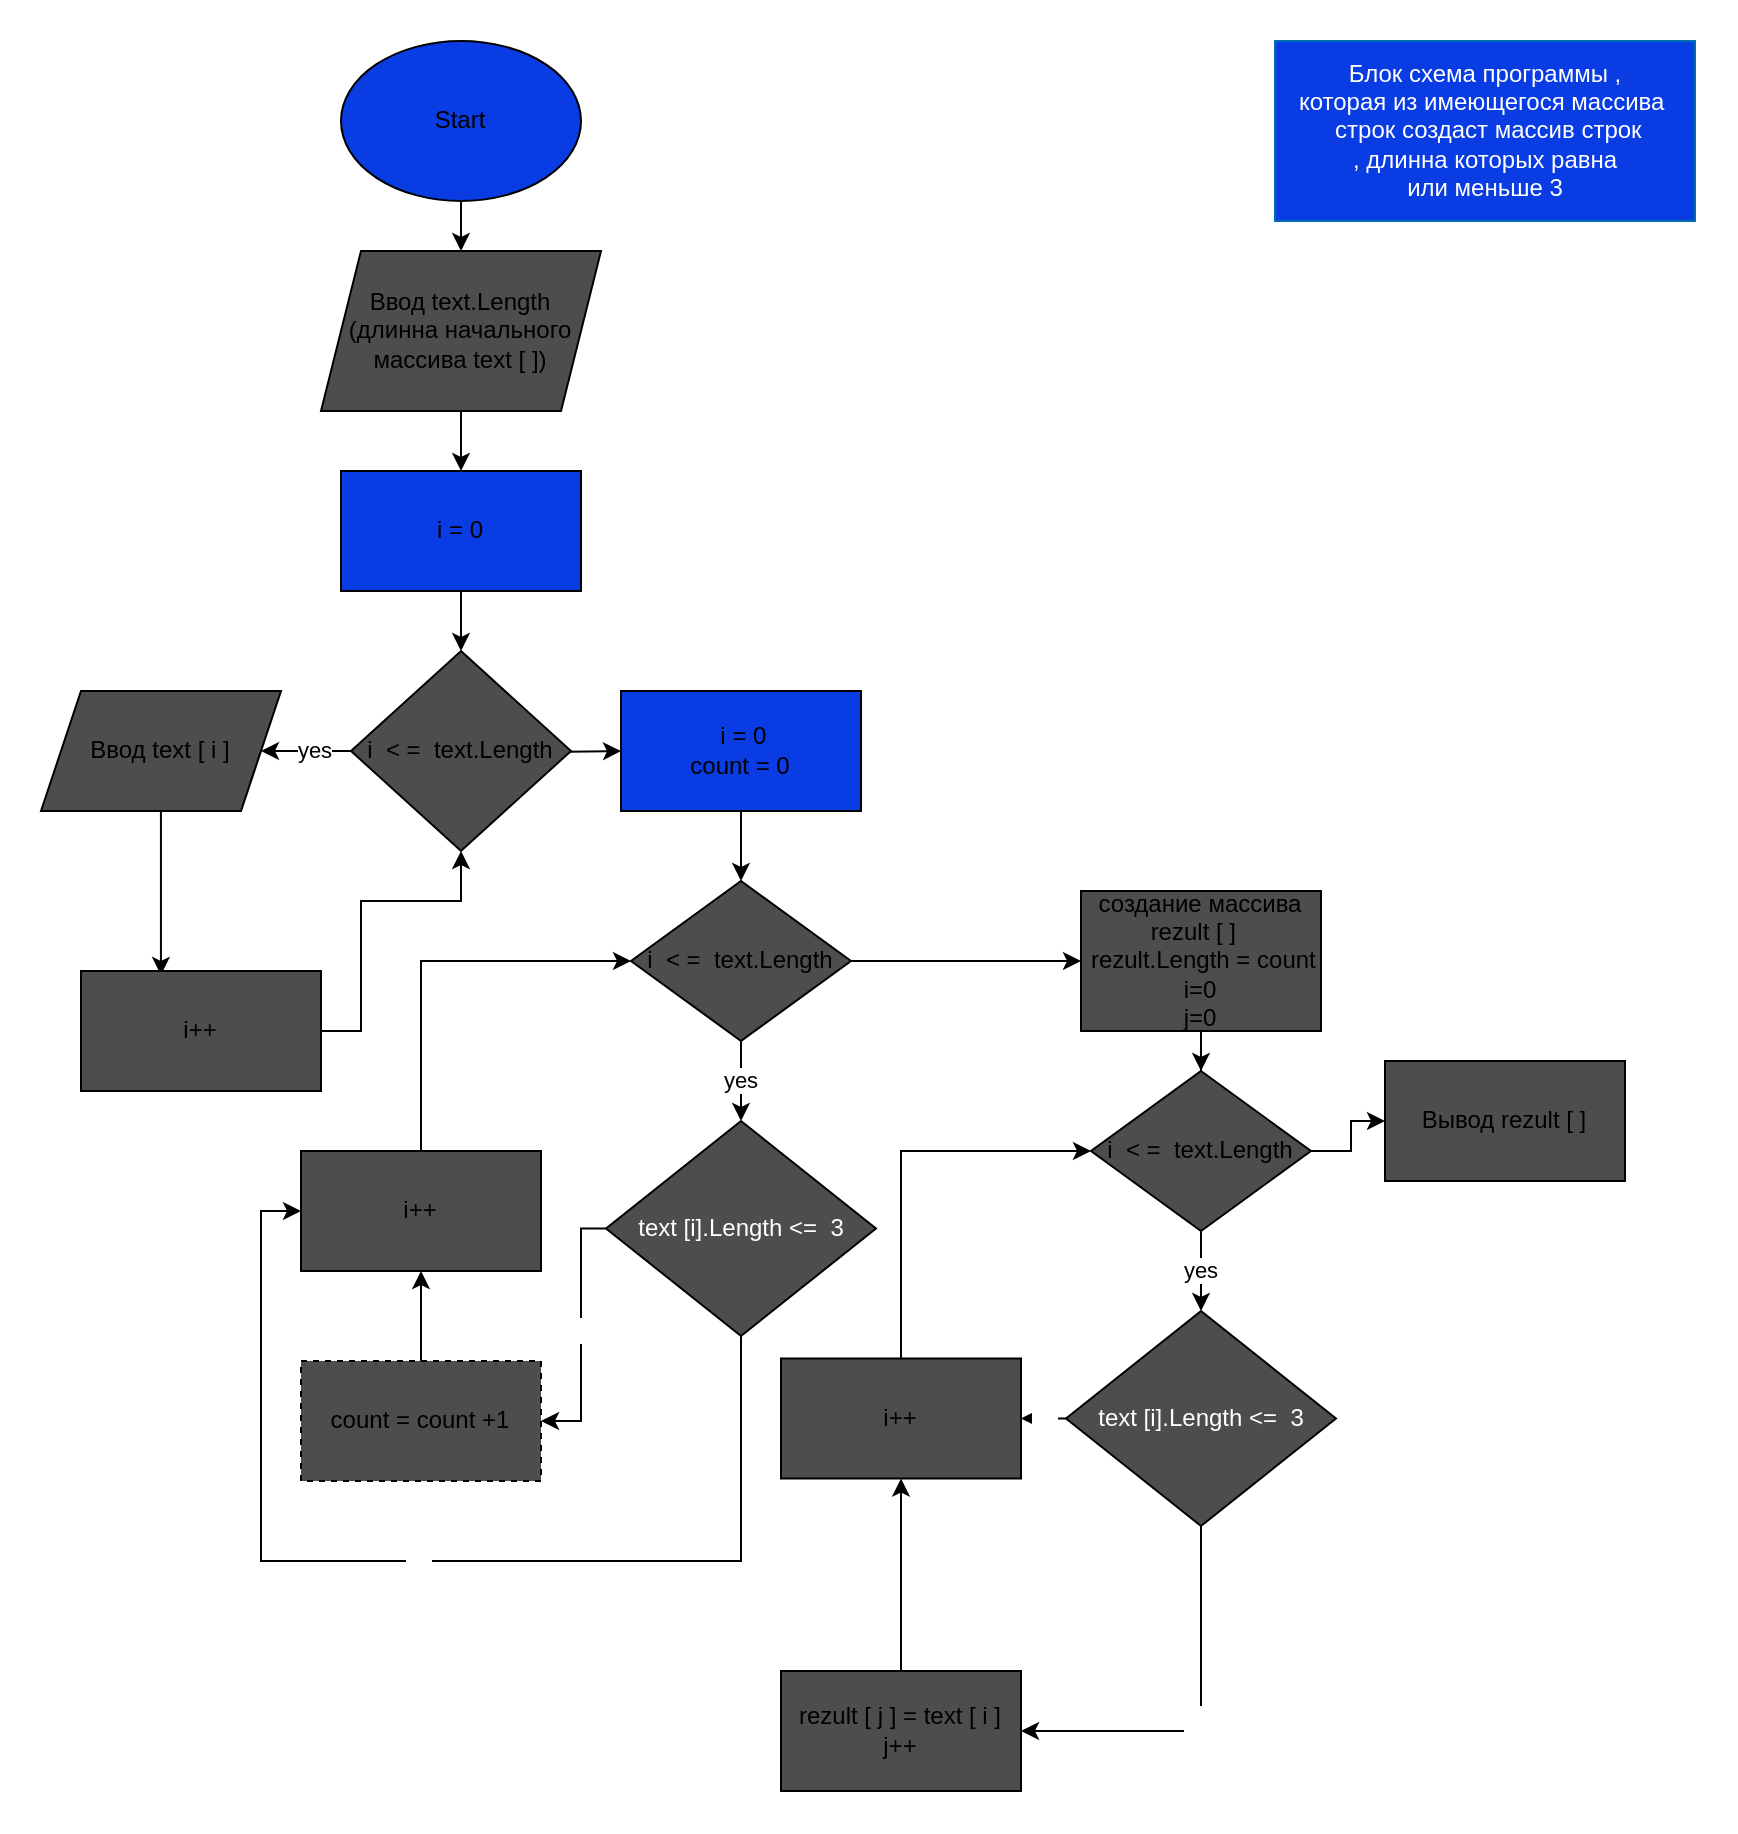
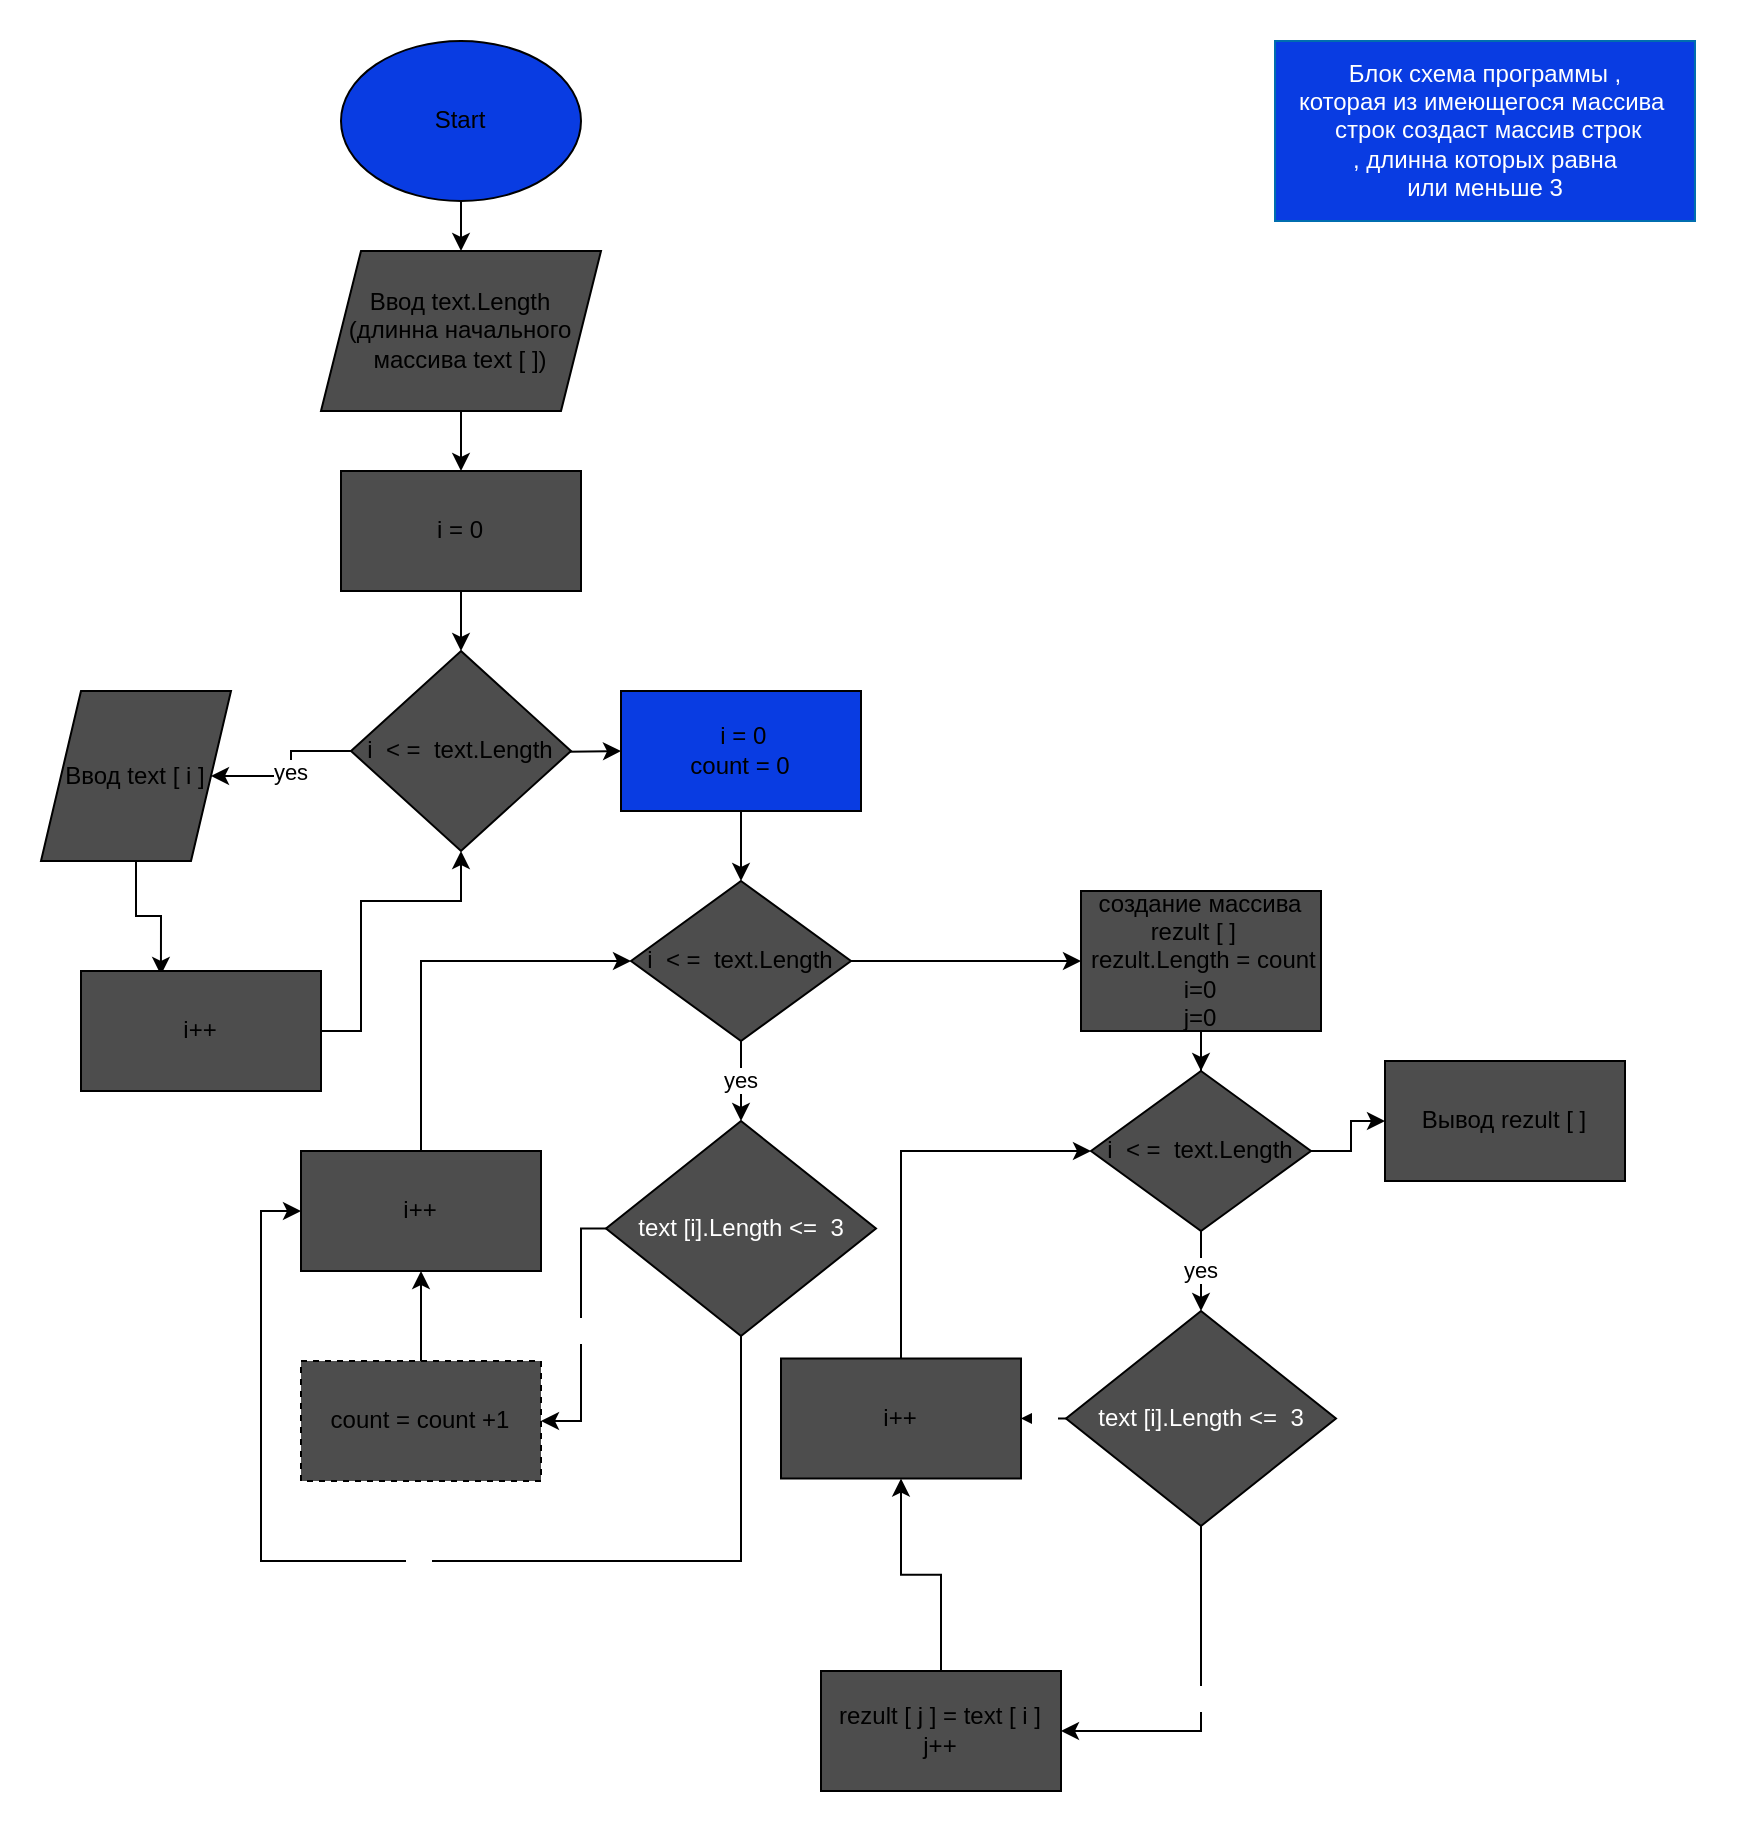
node "i = 0": fillcolor #093ce2 -> #4d4d4d
node "Ввод text [ i ]": size 240x120 -> 190x170
node "rezult [ j ] = text [ i ] j++": moved (901, 1731) -> (941, 1731)
